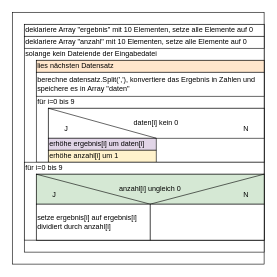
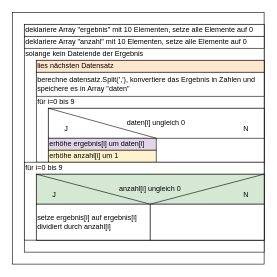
node "solange kein Dateiende der Eingabedatei": label "solange kein Dateiende der Eingabedatei" -> "solange kein Dateiende der Ergebnis"
node "daten[i] kein 0": label "daten[i] kein 0" -> "daten[i] ungleich 0"
